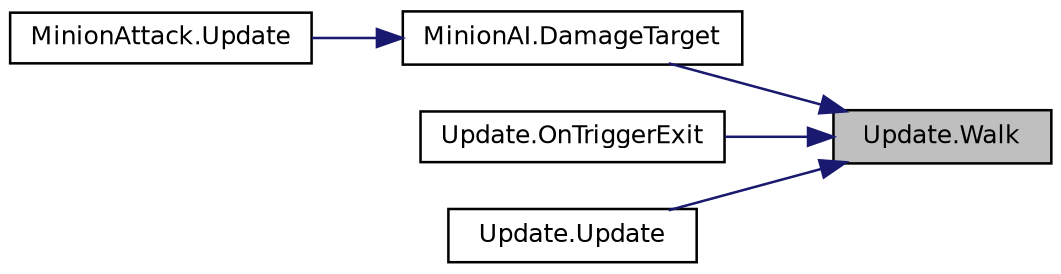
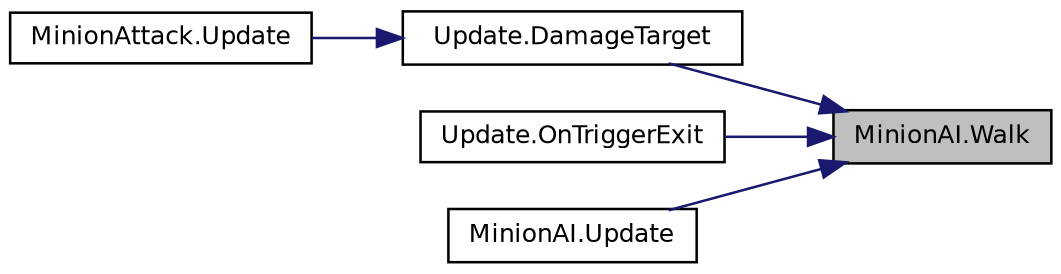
node "MinionAI.DamageTarget": label "MinionAI.DamageTarget" -> "Update.DamageTarget"
node "Update.Walk": label "Update.Walk" -> "MinionAI.Walk"
node "Update.Update": label "Update.Update" -> "MinionAI.Update"
